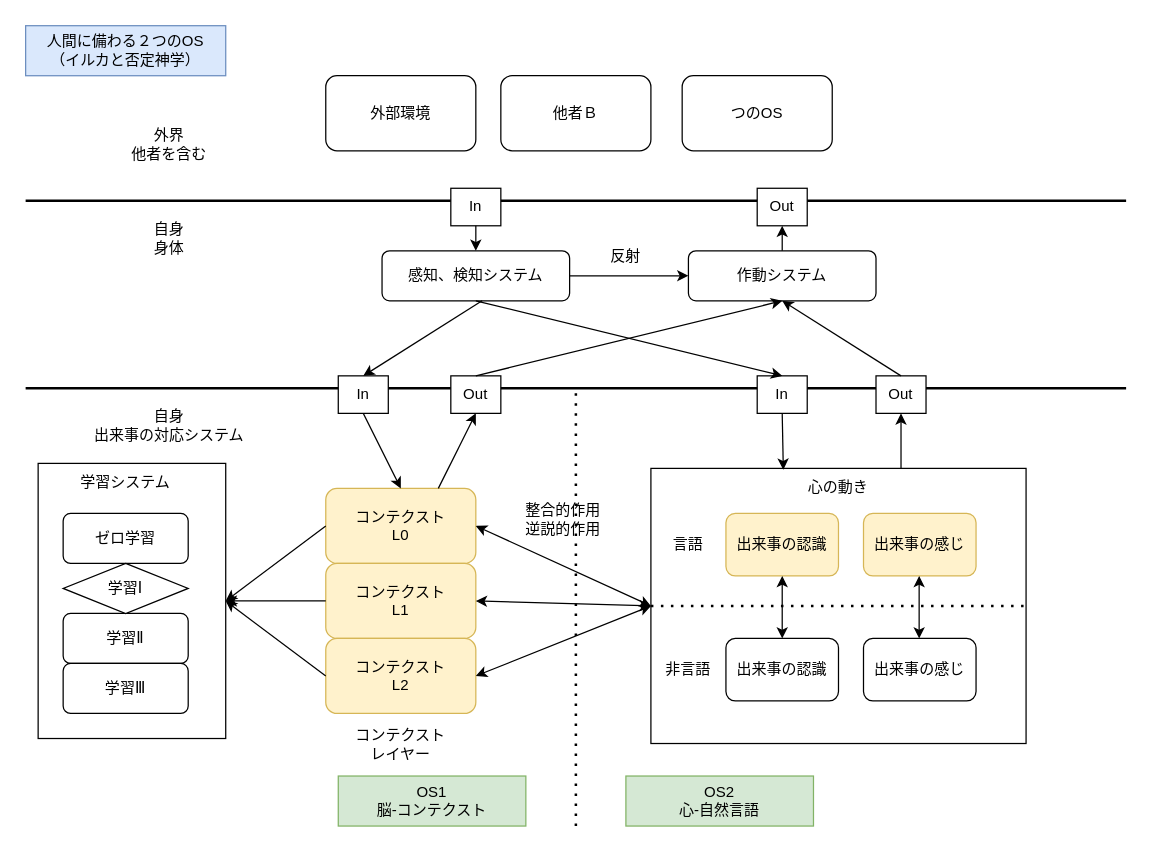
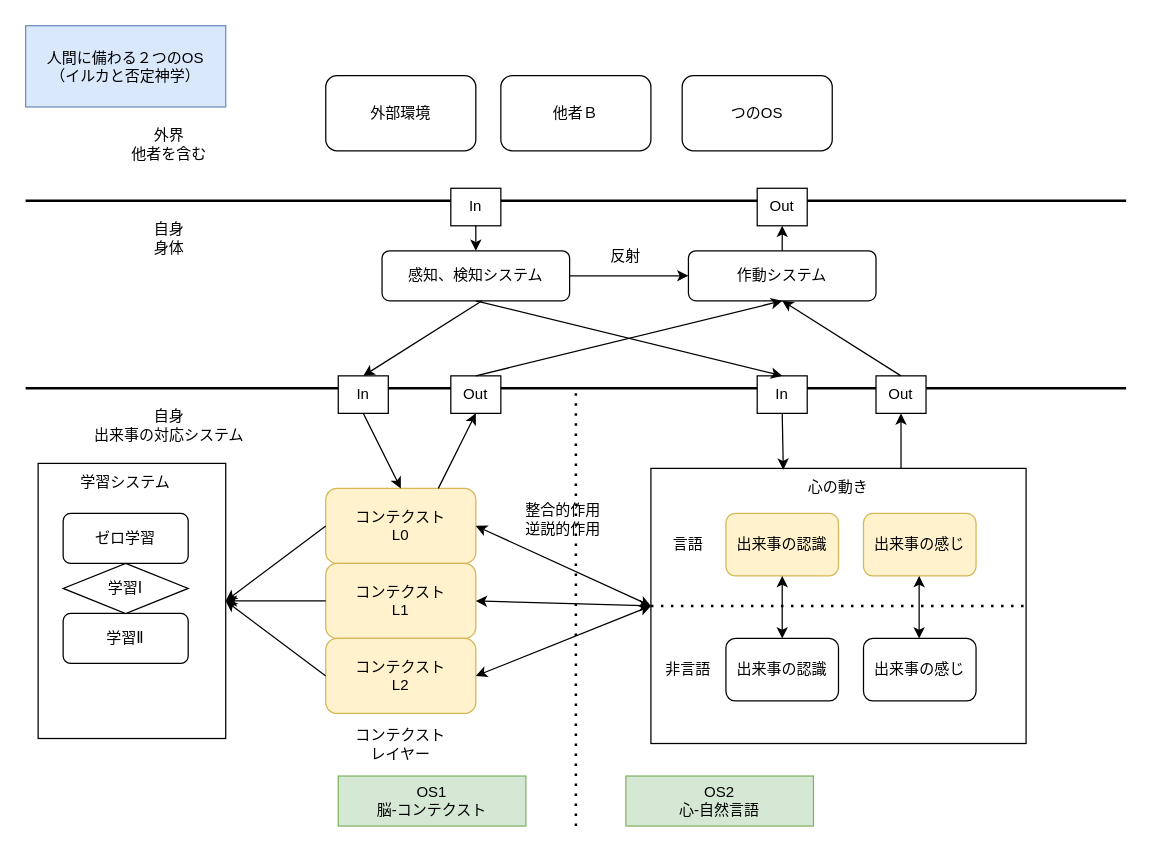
node "人間に備わる２つのOS （イルカと否定神学）": size 200x50 -> 200x81
node "学習Ⅲ": removed
